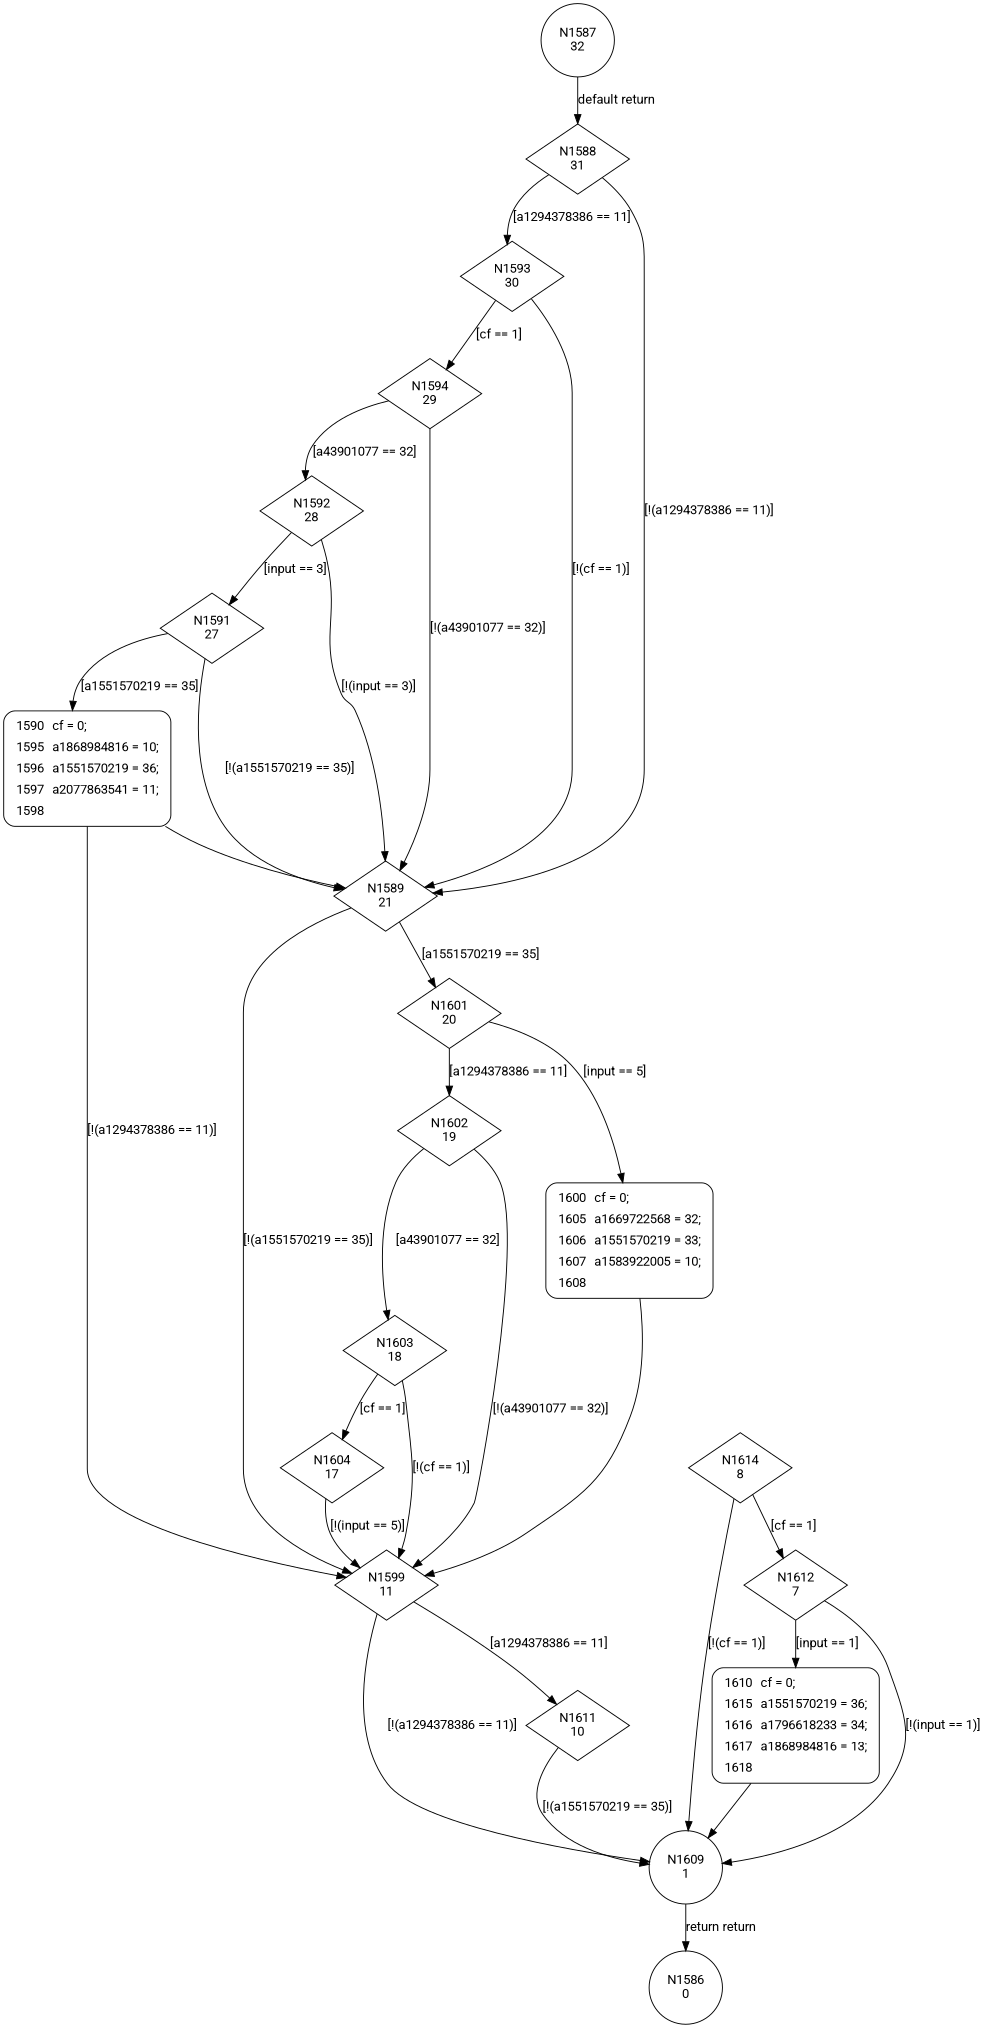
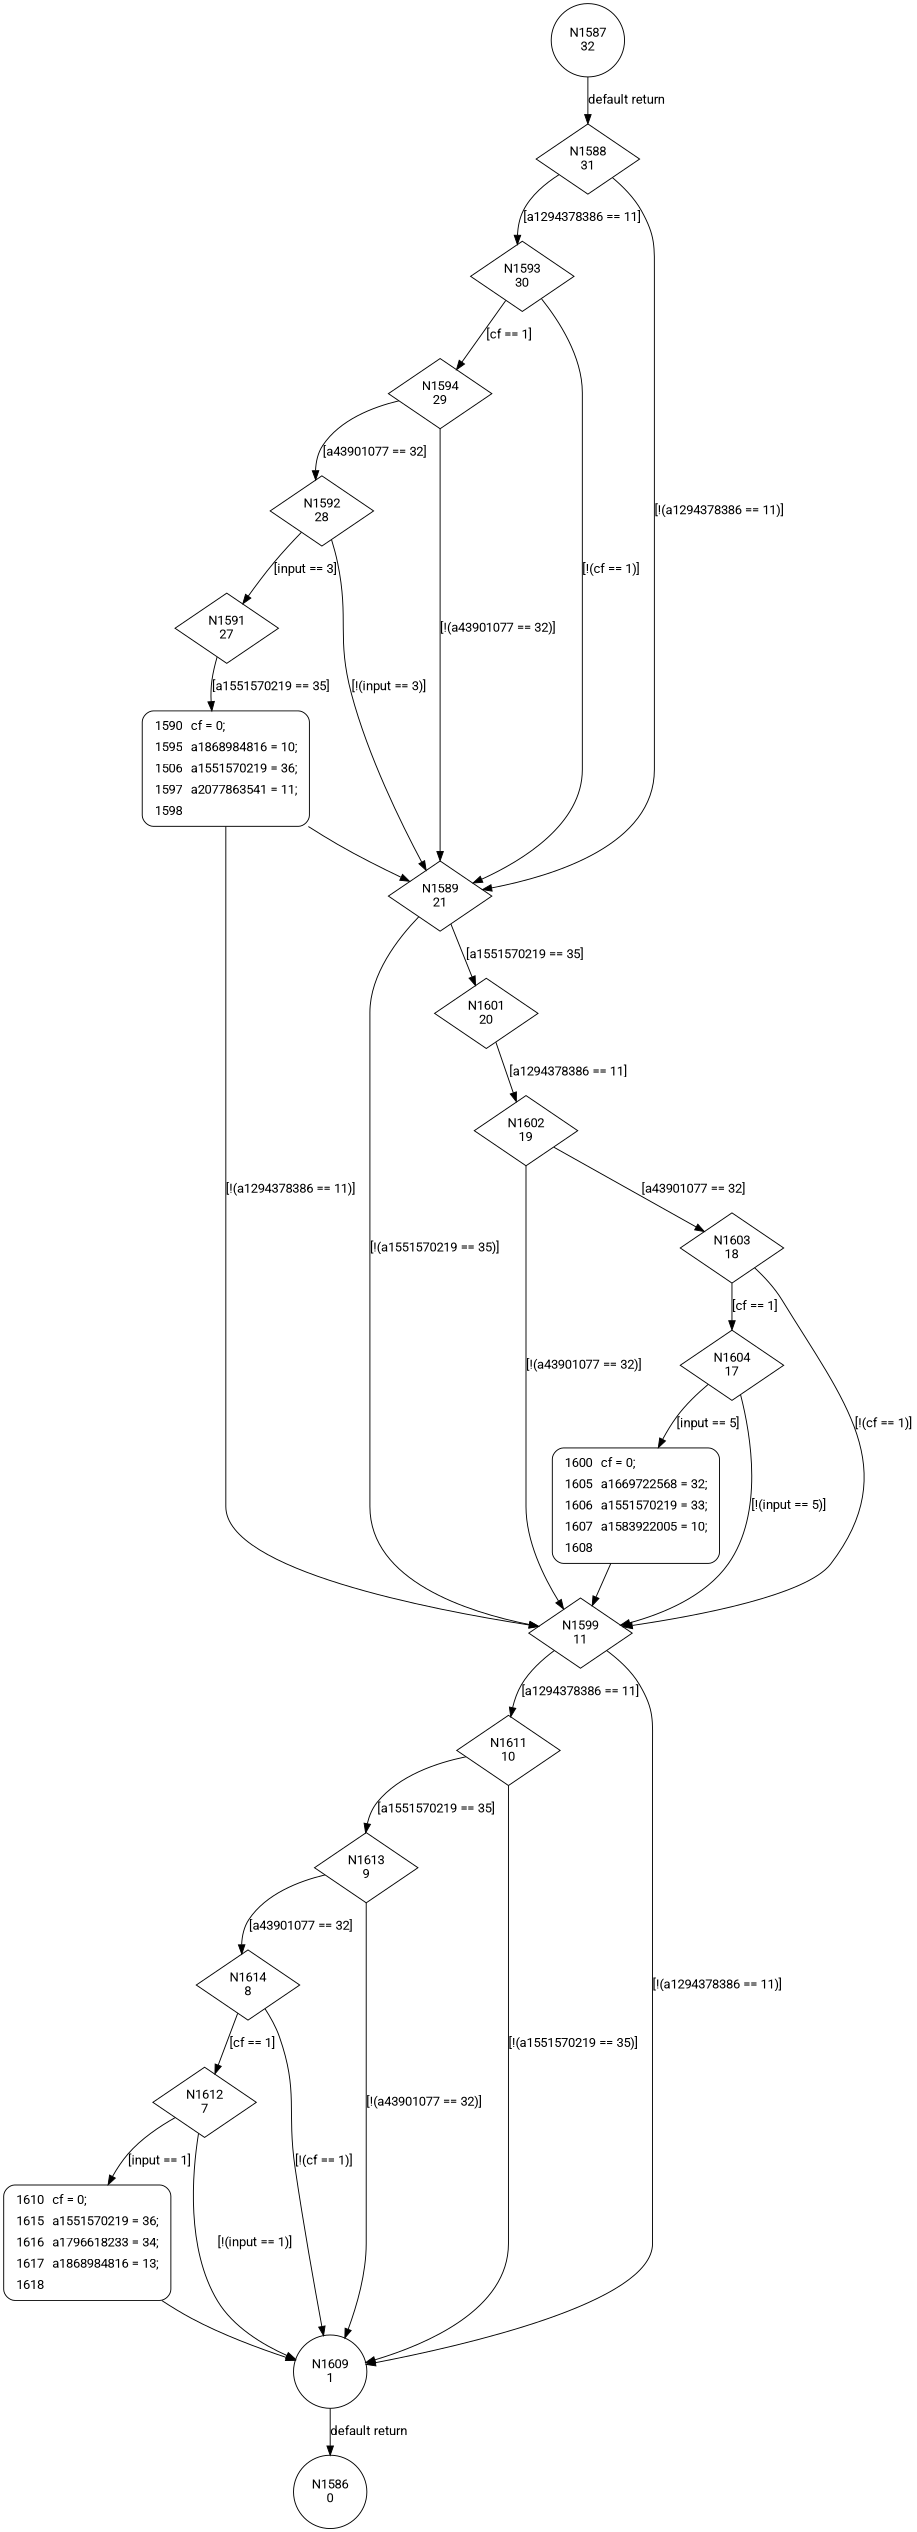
node "1590": text "1596" -> "1506"
edge "N1591 27" -> "N1589 21": removed, label "[!(a1551570219 == 35)]"
edge "N1601 20" -> "1600": now "N1604 17" -> "1600"
node "N1613 9": added
edge "N1609 1" -> "N1586 0": label "return return" -> "default return"
